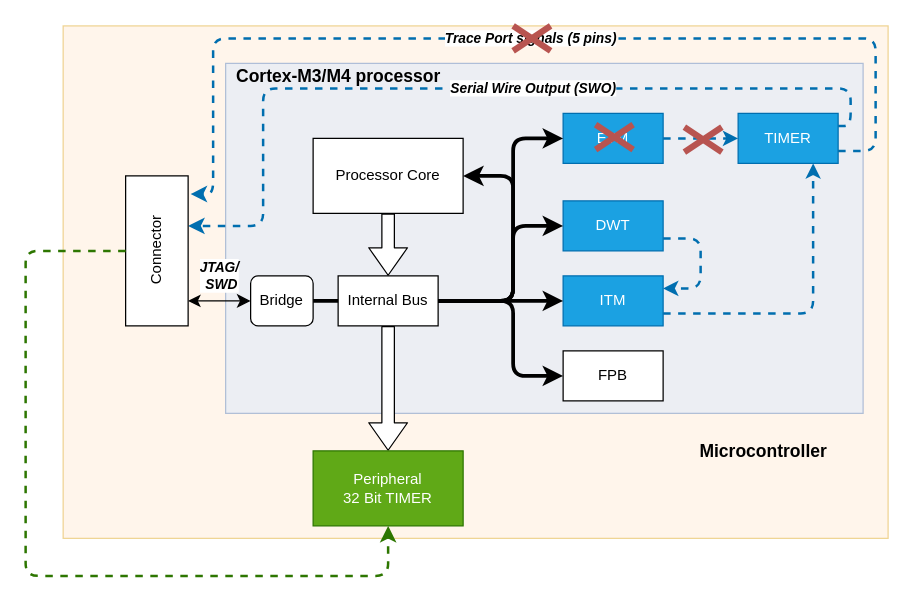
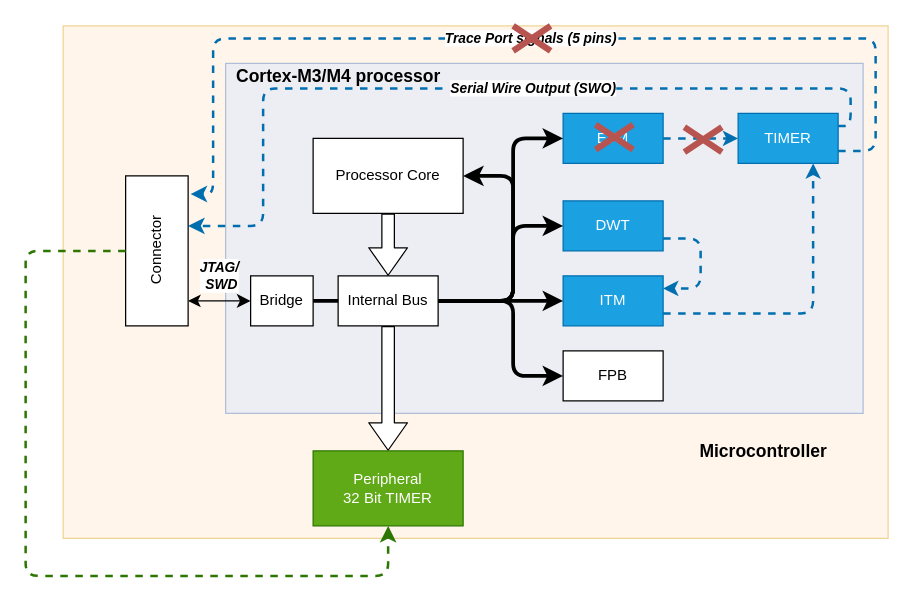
node "Bridge": shape rounded rectangle -> rectangle
